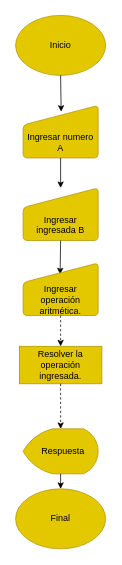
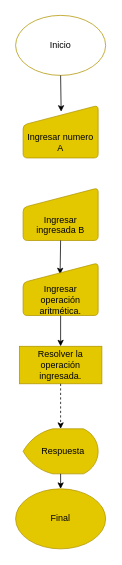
node "Inicio": fillcolor #e3c800 -> #ffffff
edge "Ingresar numero A" -> "Ingresar ingresada B": removed
edge "Ingresar operación aritmética." -> "Resolver la operación ingresada.": style dashed -> solid
